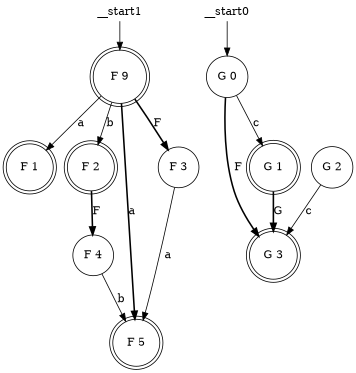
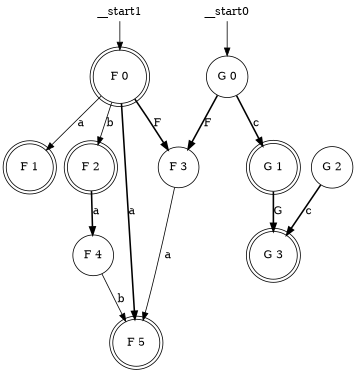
node "F 9": label "F 9" -> "F 0"
edge "G 0" -> "G 1": style solid -> bold
edge "G 0" -> "G 3": now "G 0" -> "F 3"
edge "G 2" -> "G 3": style solid -> bold
edge "F 2" -> "F 4": label "F" -> "a"
